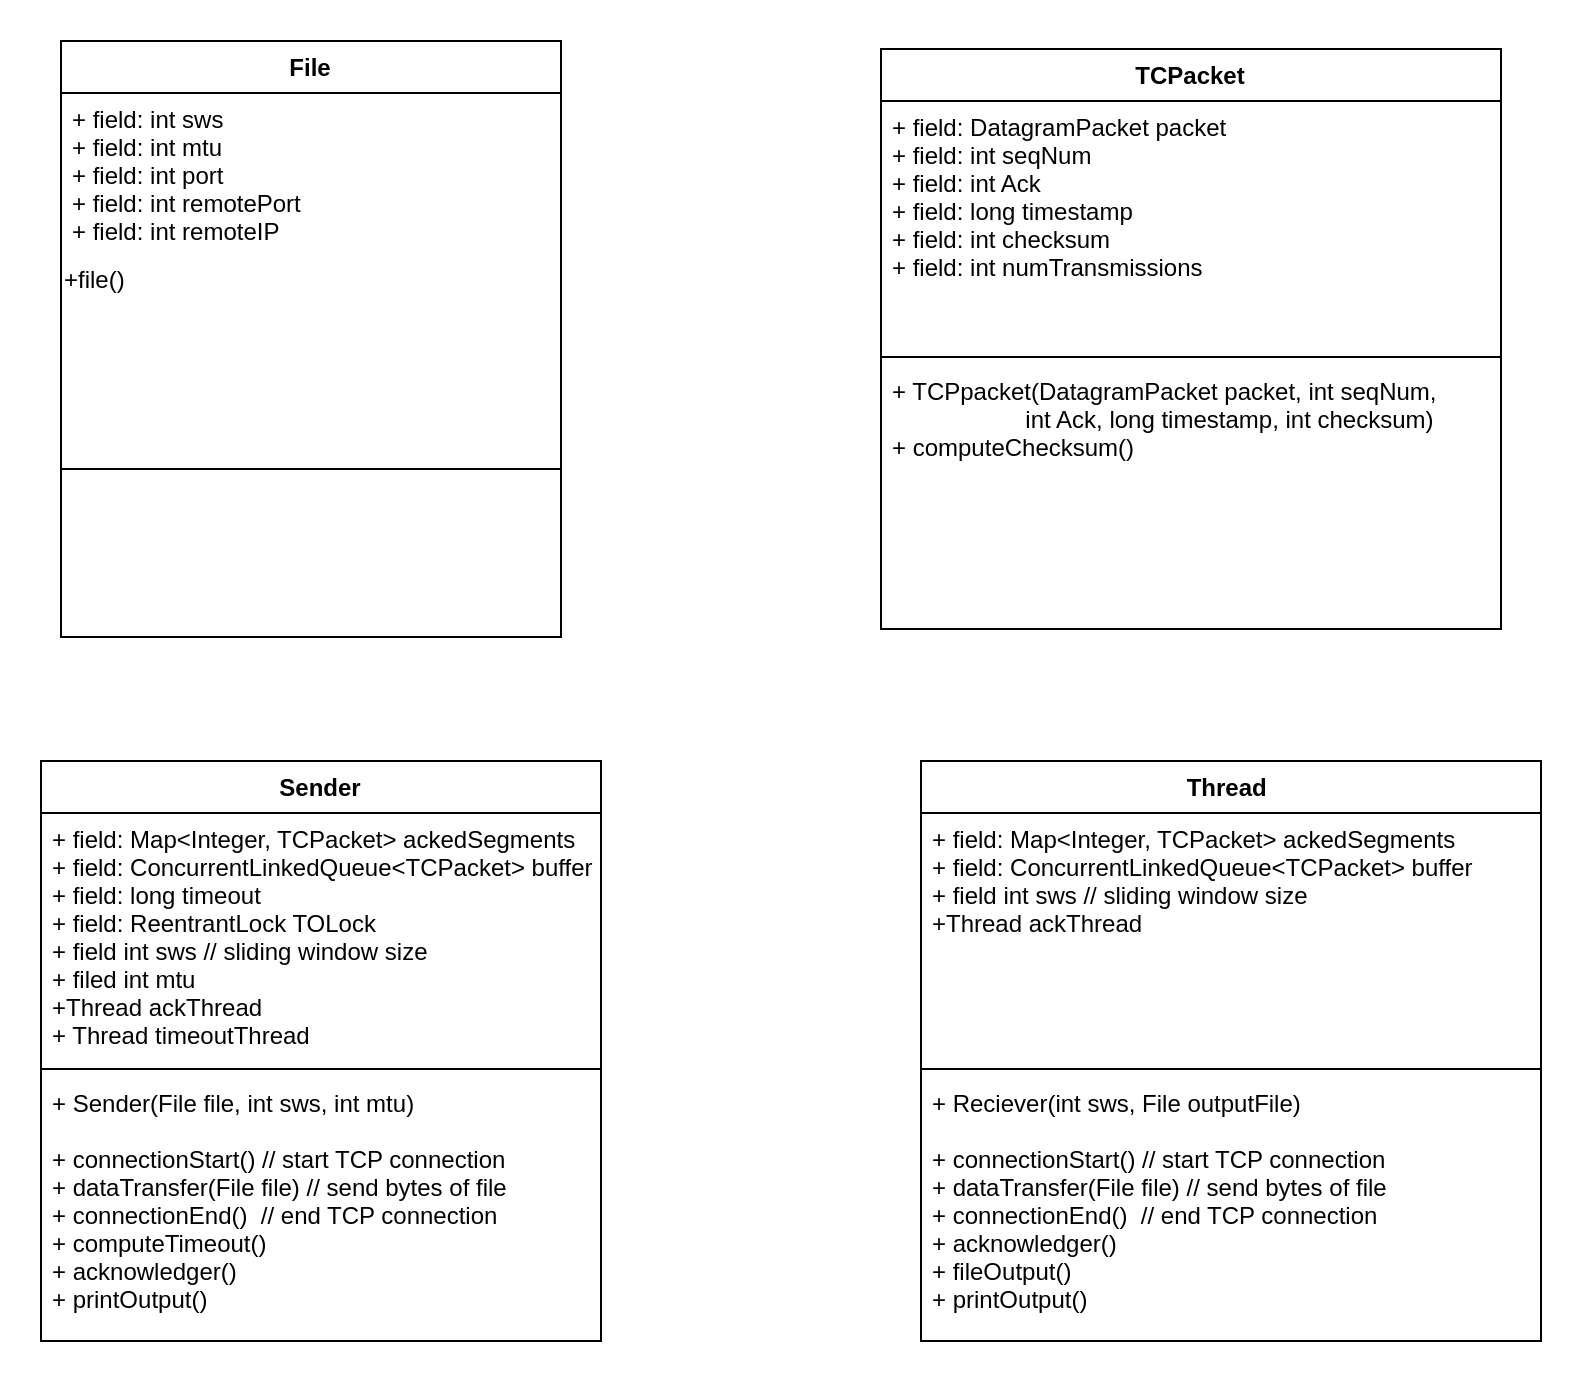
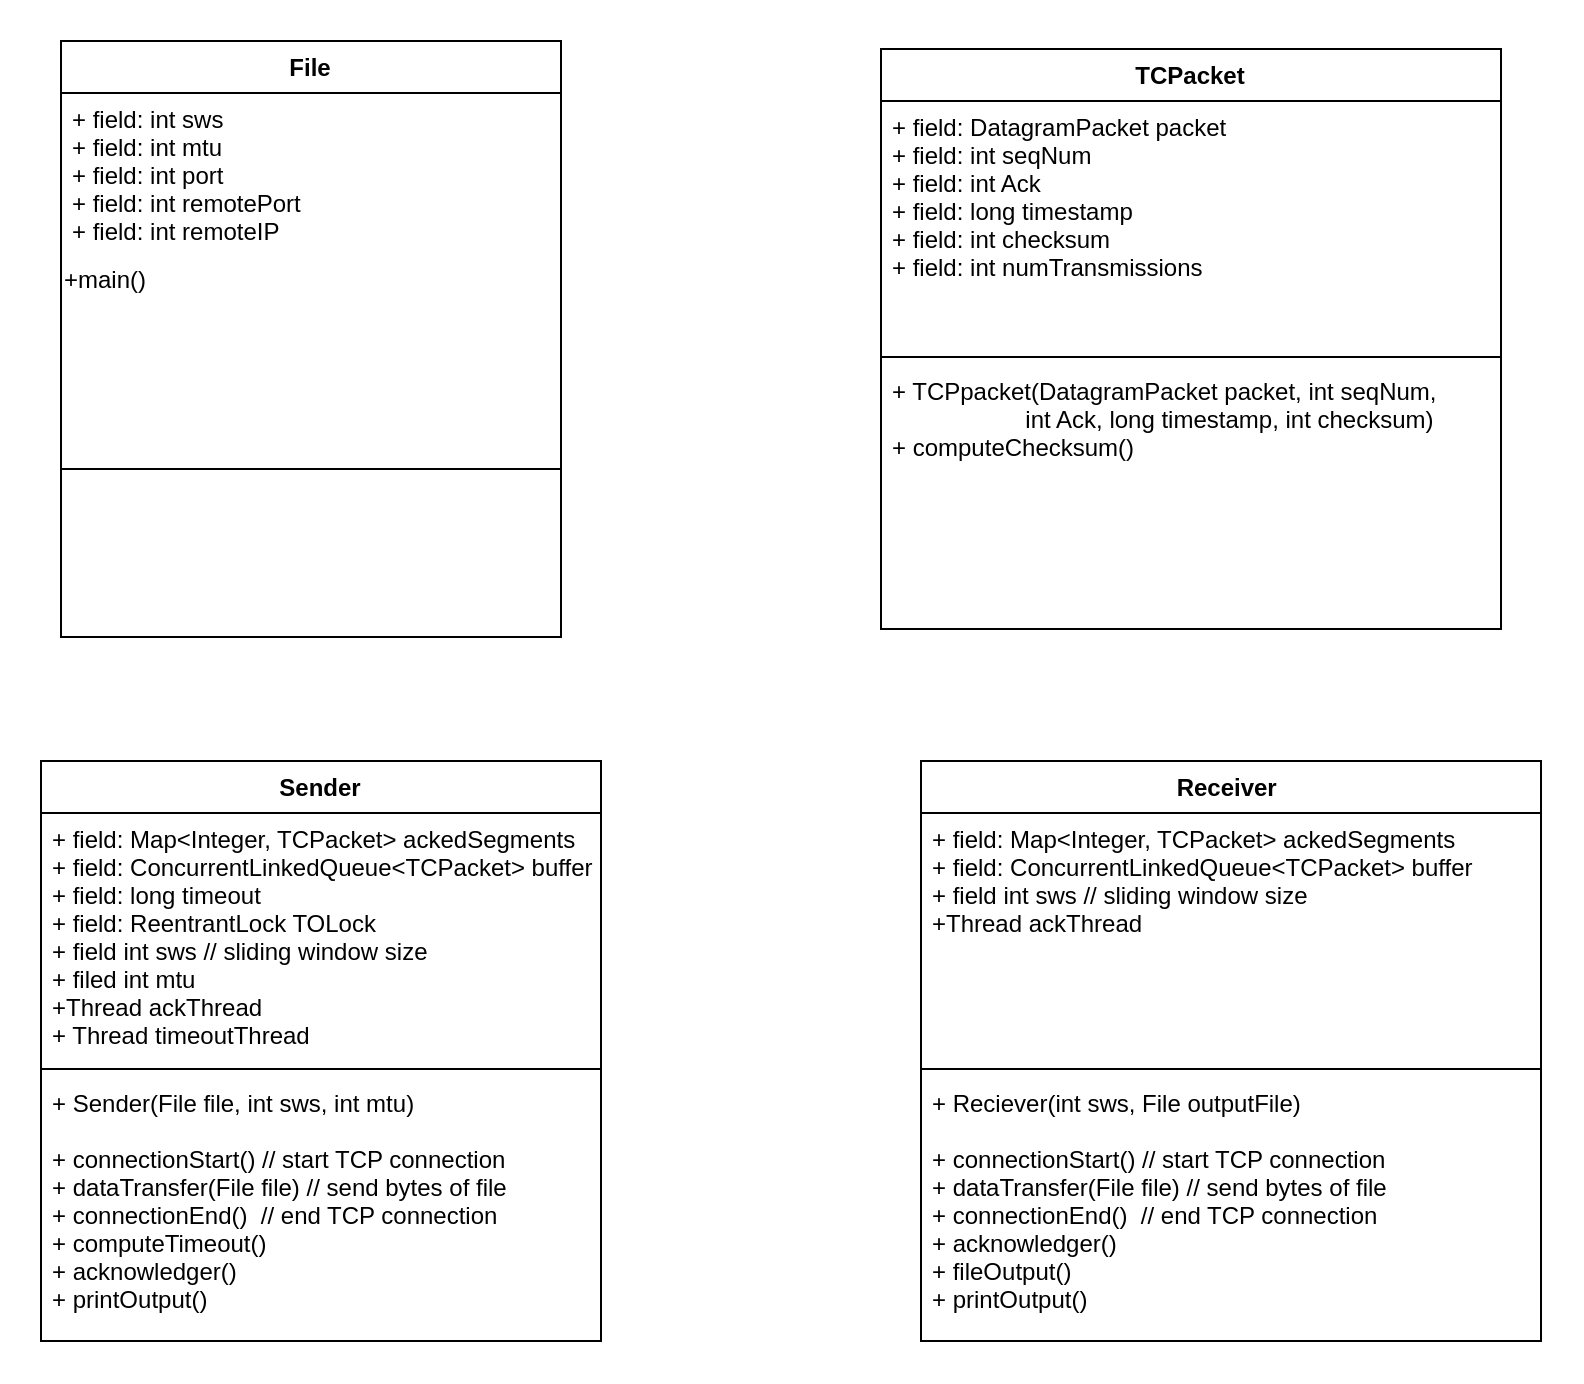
node "+file()": label "+file()" -> "+main()"
node "Thread": label "Thread" -> "Receiver"
